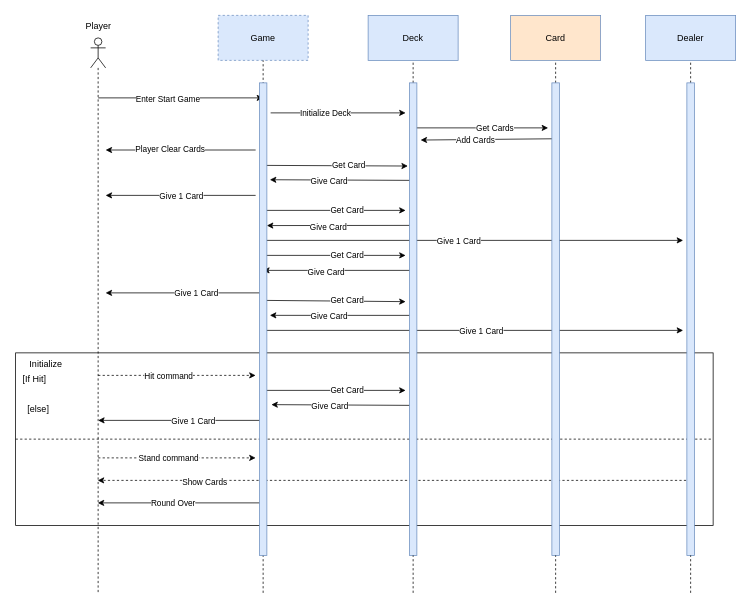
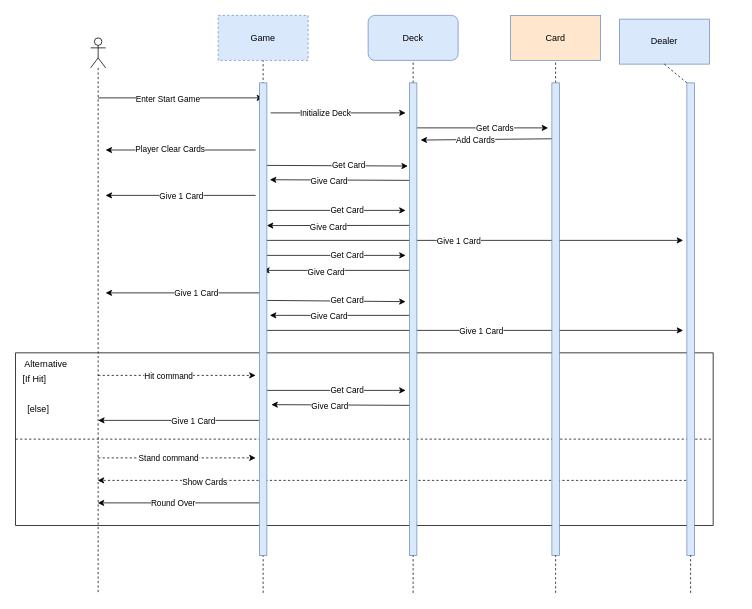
node "Player": removed
node "Deck": shape rectangle -> rounded rectangle
node "Dealer": moved (690, 38) -> (664, 42)
node "Initialize": label "Initialize" -> "Alternative"
